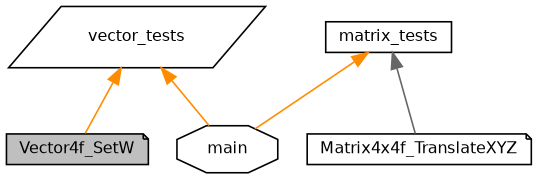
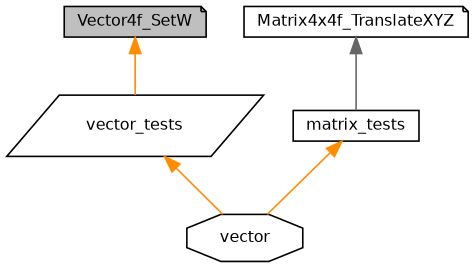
edge "Matrix4x4f_TranslateXYZ" -> "matrix_tests": reversed
edge "Vector4f_SetW" -> "vector_tests": reversed
node "main": label "main" -> "vector"
